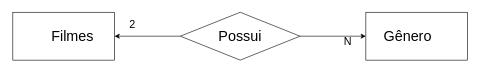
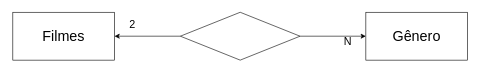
node "Filmes": moved (72, 36) -> (63, 36)
node "Possui": removed
node "Gênero": moved (408, 36) -> (417, 36)
